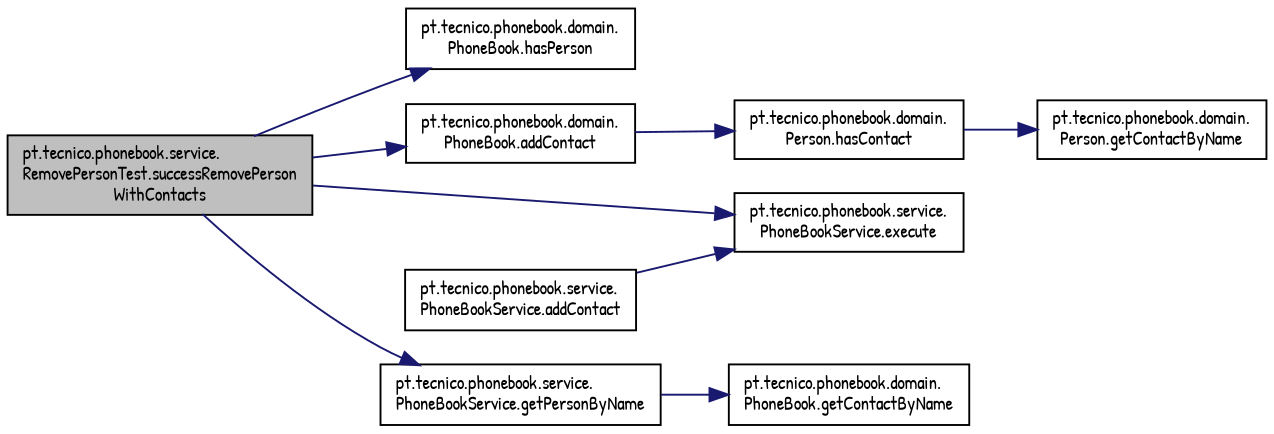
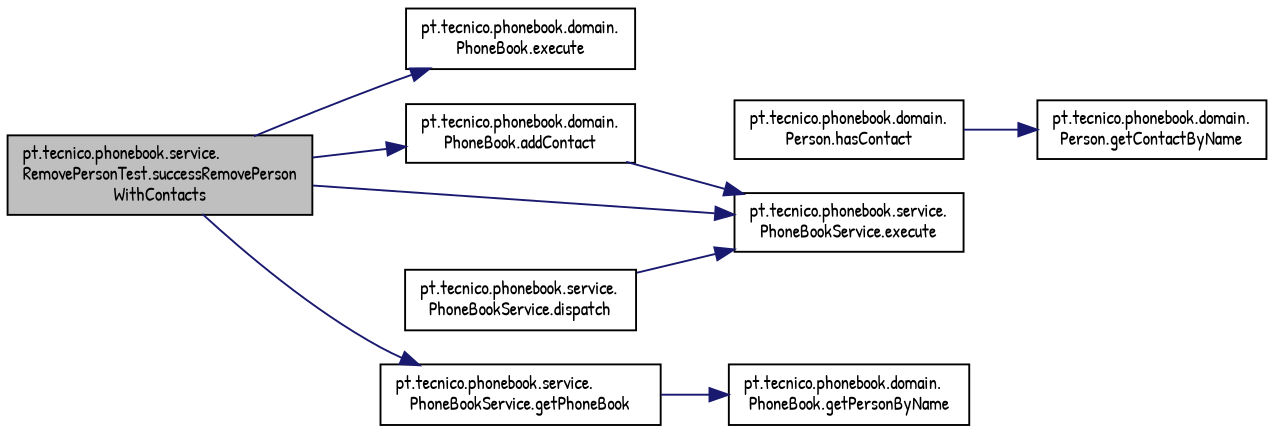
node "pt.tecnico.phonebook.domain. PhoneBook.hasPerson": label "pt.tecnico.phonebook.domain. PhoneBook.hasPerson" -> "pt.tecnico.phonebook.domain. PhoneBook.execute"
edge "pt.tecnico.phonebook.domain. PhoneBook.addContact" -> "pt.tecnico.phonebook.domain. Person.hasContact": now "pt.tecnico.phonebook.domain. PhoneBook.addContact" -> "pt.tecnico.phonebook.service. PhoneBookService.execute"
node "pt.tecnico.phonebook.service. PhoneBookService.addContact": label "pt.tecnico.phonebook.service. PhoneBookService.addContact" -> "pt.tecnico.phonebook.service. PhoneBookService.dispatch"
node "pt.tecnico.phonebook.service. PhoneBookService.getPersonByName": label "pt.tecnico.phonebook.service. PhoneBookService.getPersonByName" -> "pt.tecnico.phonebook.service. PhoneBookService.getPhoneBook"
node "pt.tecnico.phonebook.domain. PhoneBook.getContactByName": label "pt.tecnico.phonebook.domain. PhoneBook.getContactByName" -> "pt.tecnico.phonebook.domain. PhoneBook.getPersonByName"
